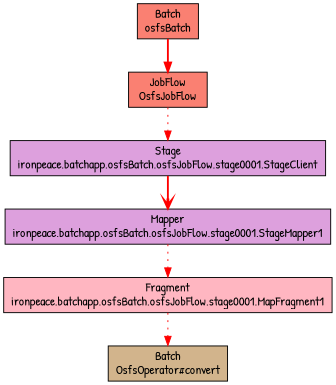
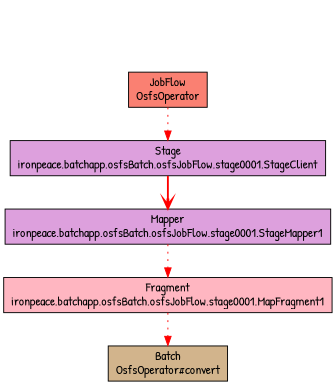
node "Batch osfsBatch": removed
node "JobFlow OsfsJobFlow": label "JobFlow OsfsJobFlow" -> "JobFlow OsfsOperator"
